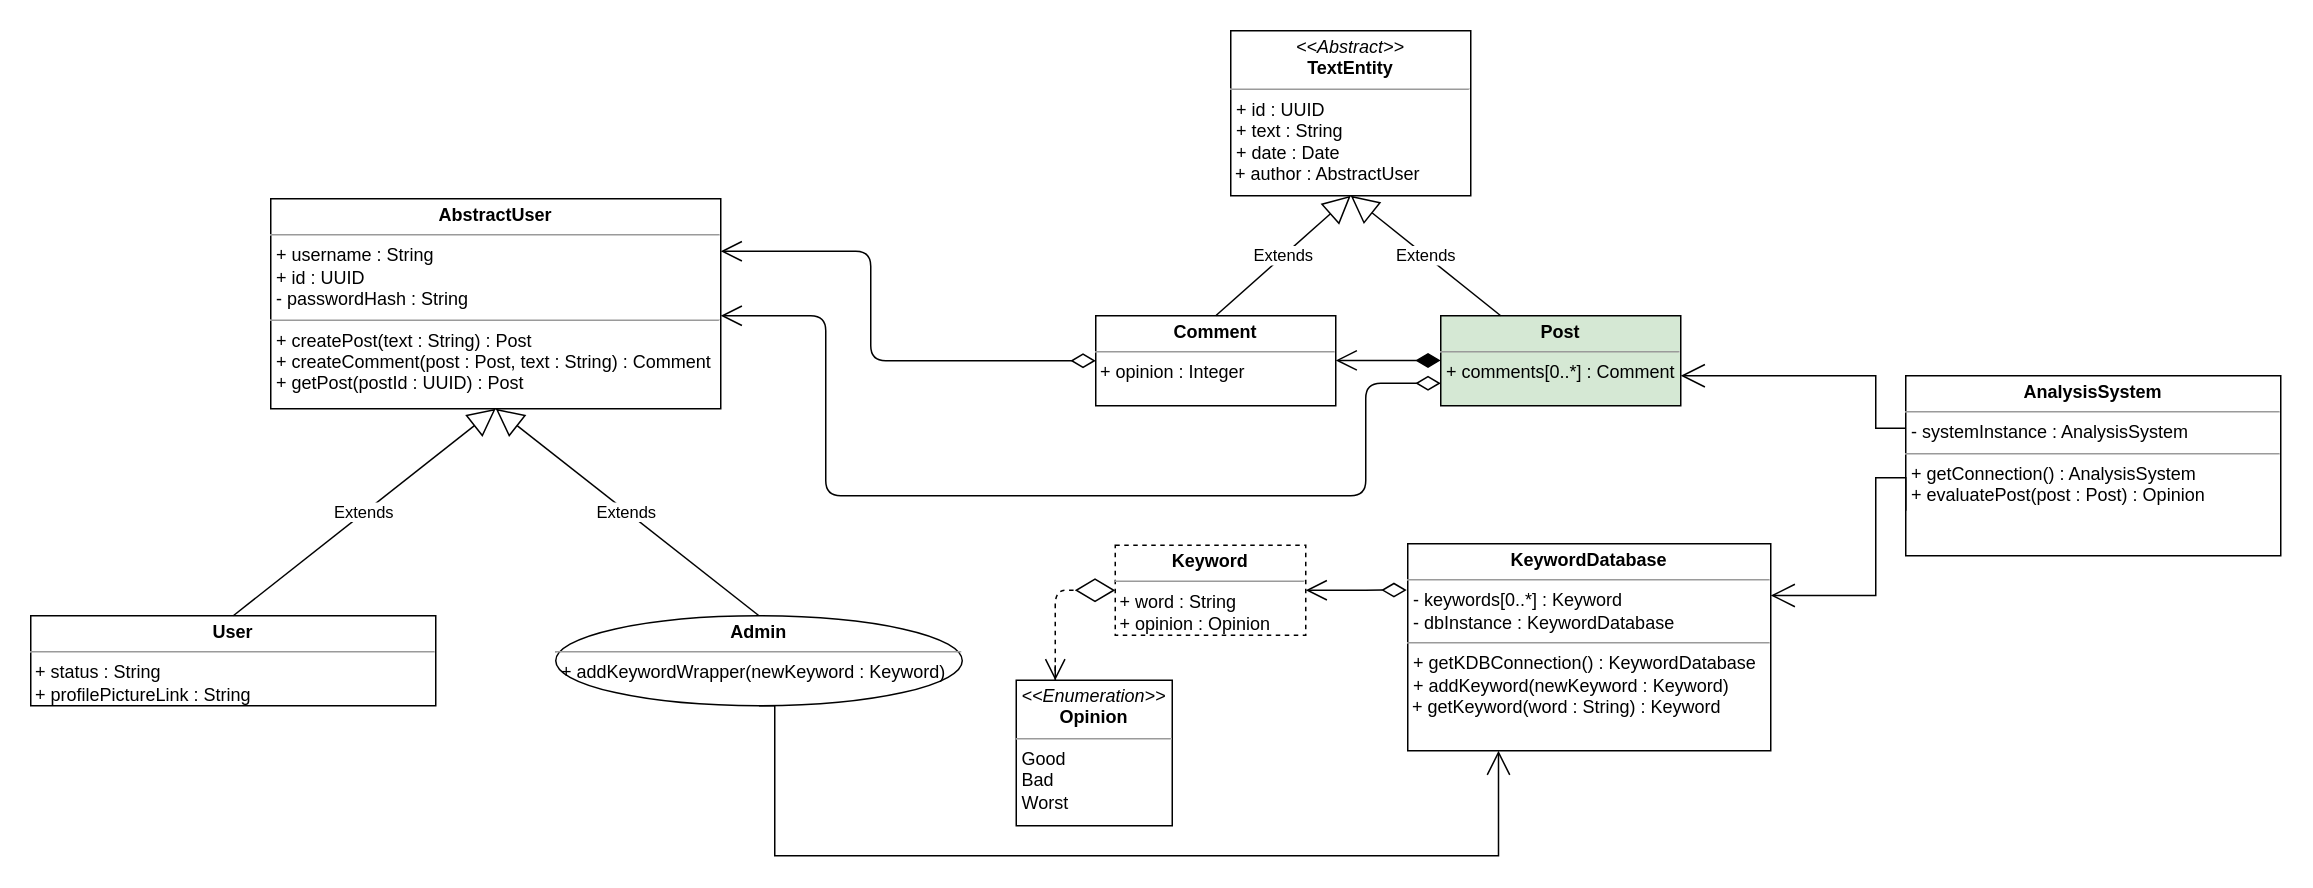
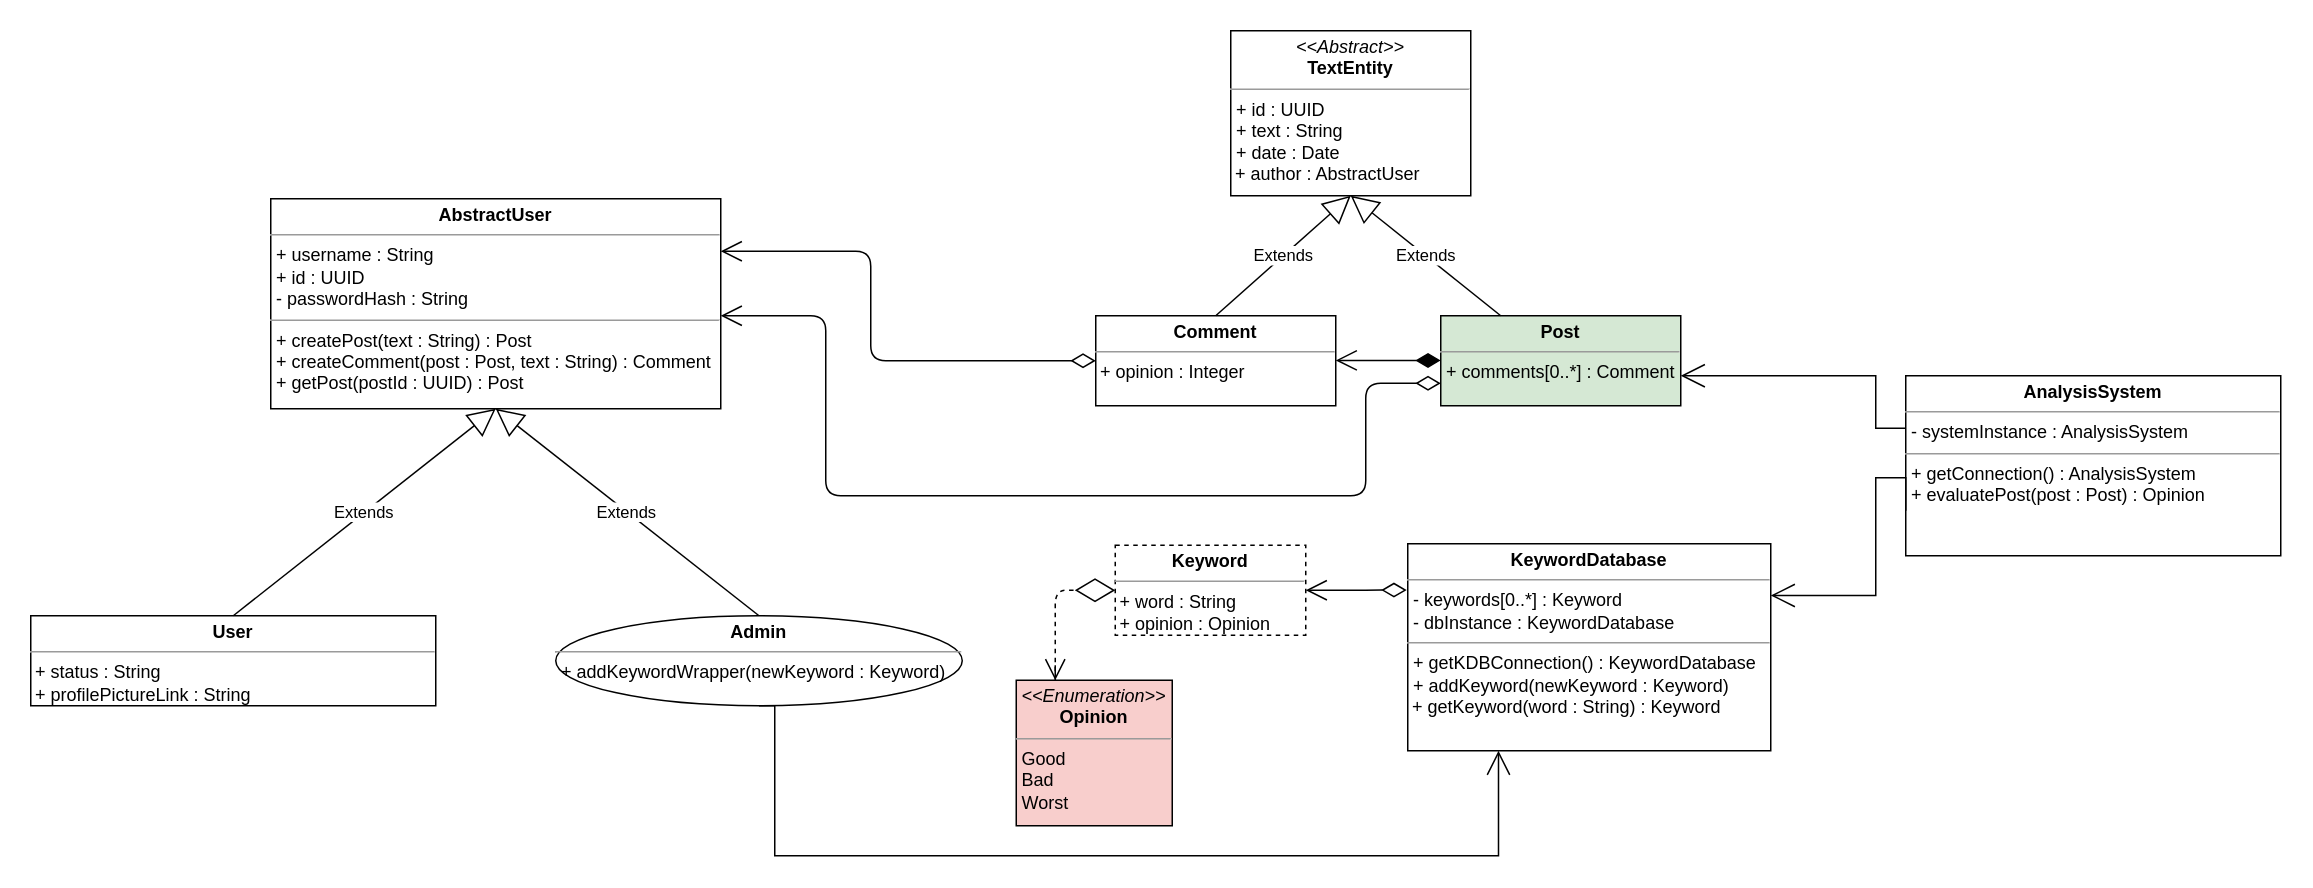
node "<<Enumeration>> Opinion Good Bad Worst": fillcolor #ffffff -> #f8cecc
